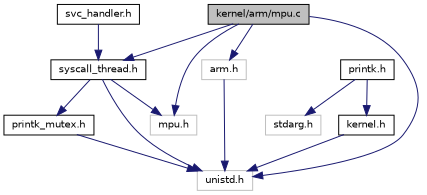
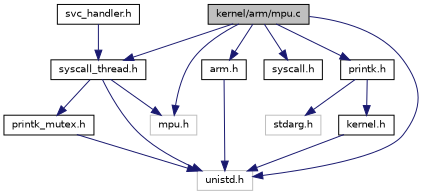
edge "kernel/arm/mpu.c" -> "printk.h": added
node "arm.h": color grey75 -> black
node "syscall.h": added
